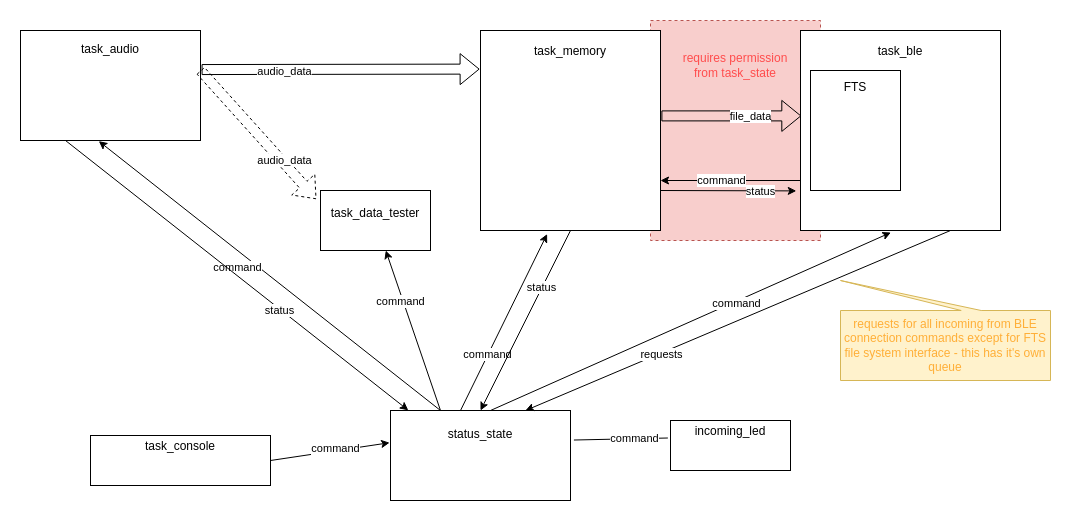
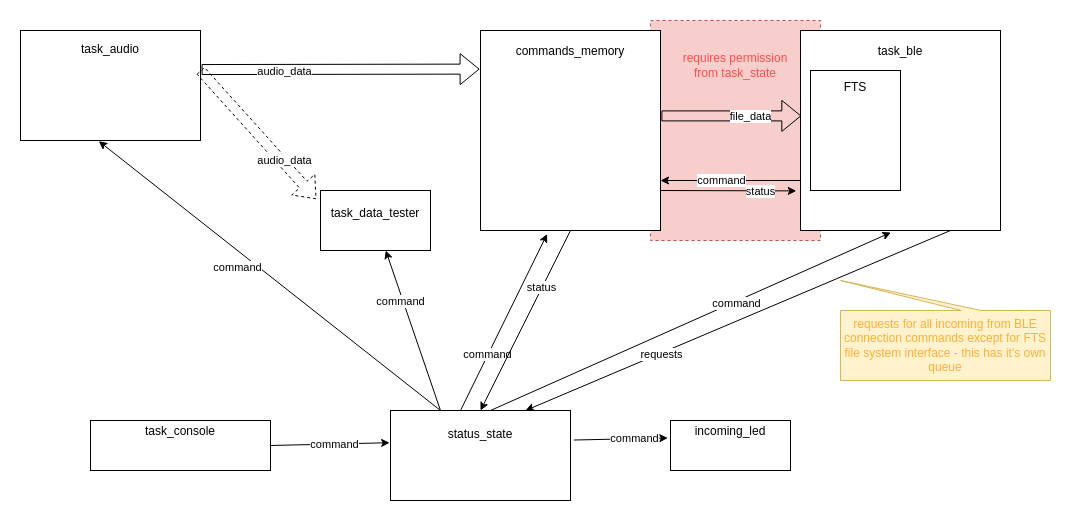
node "task_memory": label "task_memory" -> "commands_memory"
edge "task_audio" -> "status_state": removed, label "status"
edge "incoming_led" -- "status_state": arrowhead none -> classic
node "task_console": moved (181, 461) -> (181, 446)
